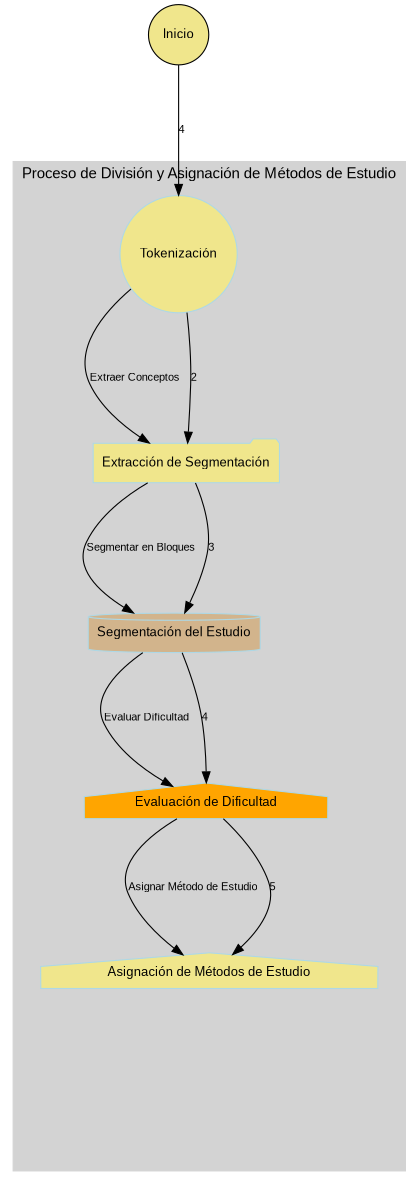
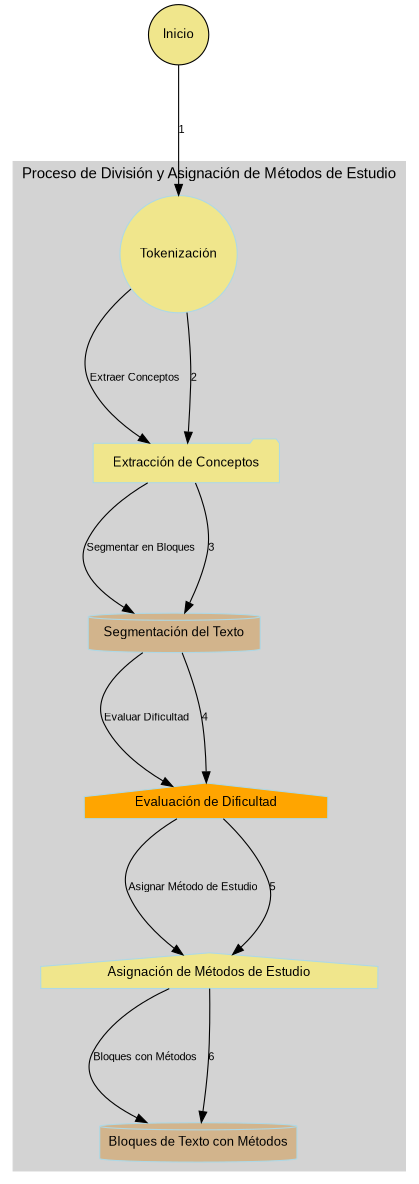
edge "Inicio" -> "Tokenización": label "4" -> "1"
node "Extracción de Segmentación": label "Extracción de Segmentación" -> "Extracción de Conceptos"
node "Segmentación del Estudio": label "Segmentación del Estudio" -> "Segmentación del Texto"
node "Bloques de Texto con Métodos": added
